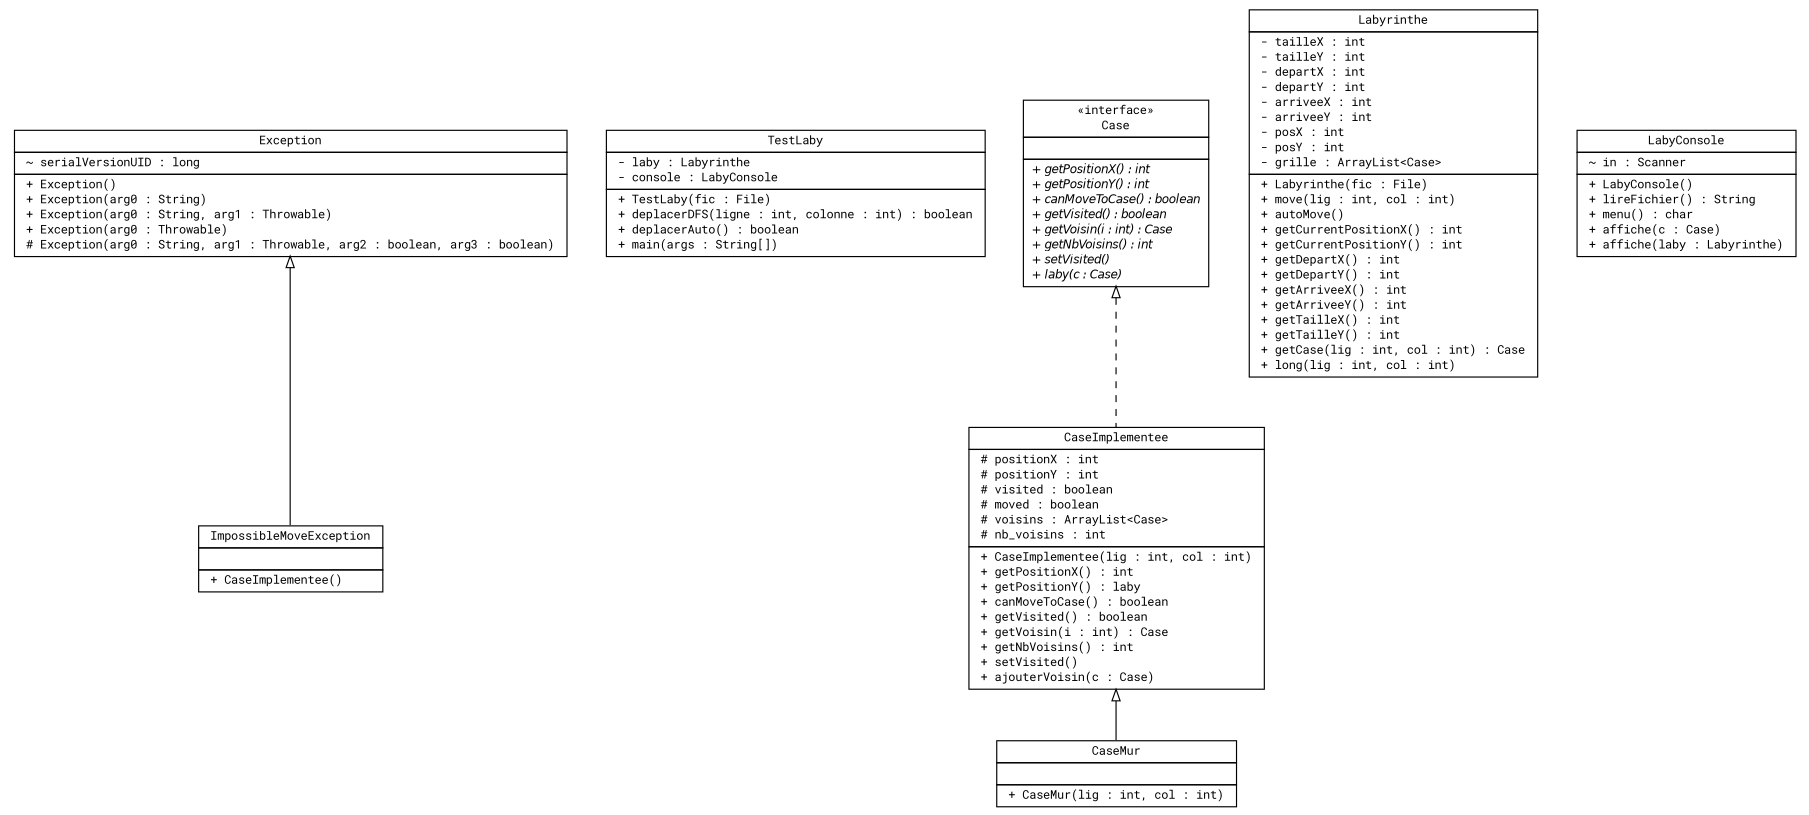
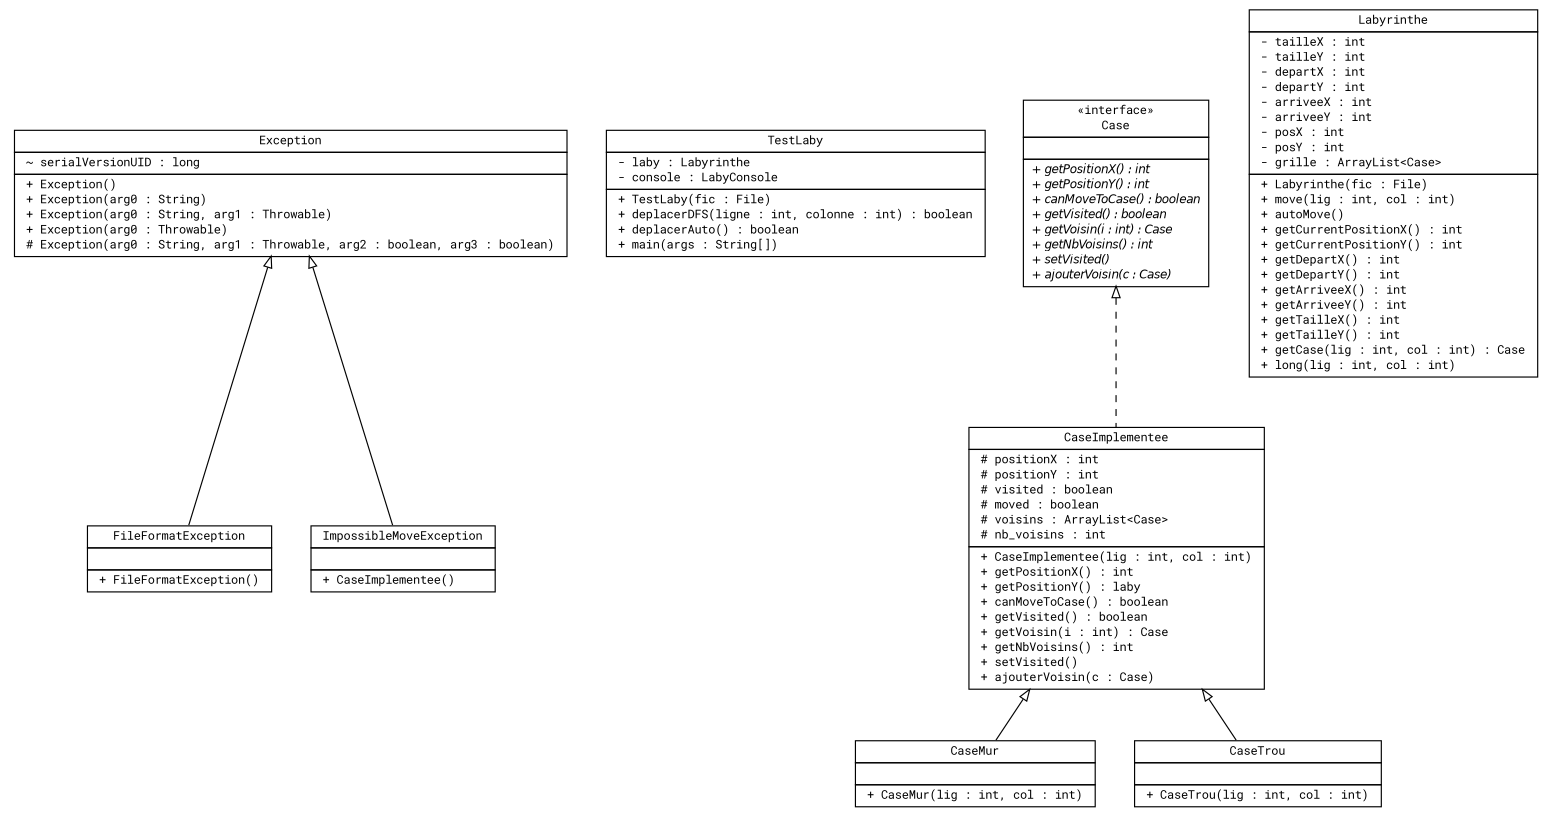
node "LabyConsole": removed
node "Case": text "+ laby(c : Case)" -> "+ ajouterVoisin(c : Case)"
node "FileFormatException": added
node "CaseTrou": added
